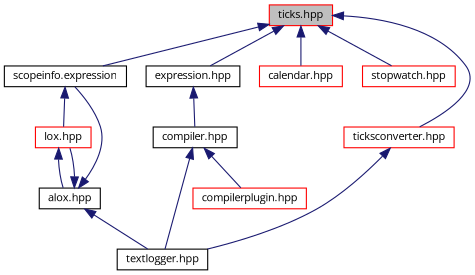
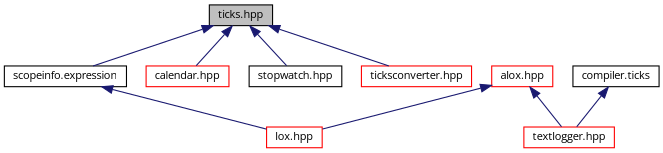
node "ticks.hpp": color red -> black
node "expression.hpp": removed
node "stopwatch.hpp": color red -> black
edge "scopeinfo.expression" -> "alox.hpp": removed
node "compiler.hpp": label "compiler.hpp" -> "compiler.ticks"
edge "alox.hpp" -> "lox.hpp": removed
node "alox.hpp": color black -> red
node "compilerplugin.hpp": removed
edge "textlogger.hpp" -> "ticksconverter.hpp": removed
node "textlogger.hpp": color black -> red
